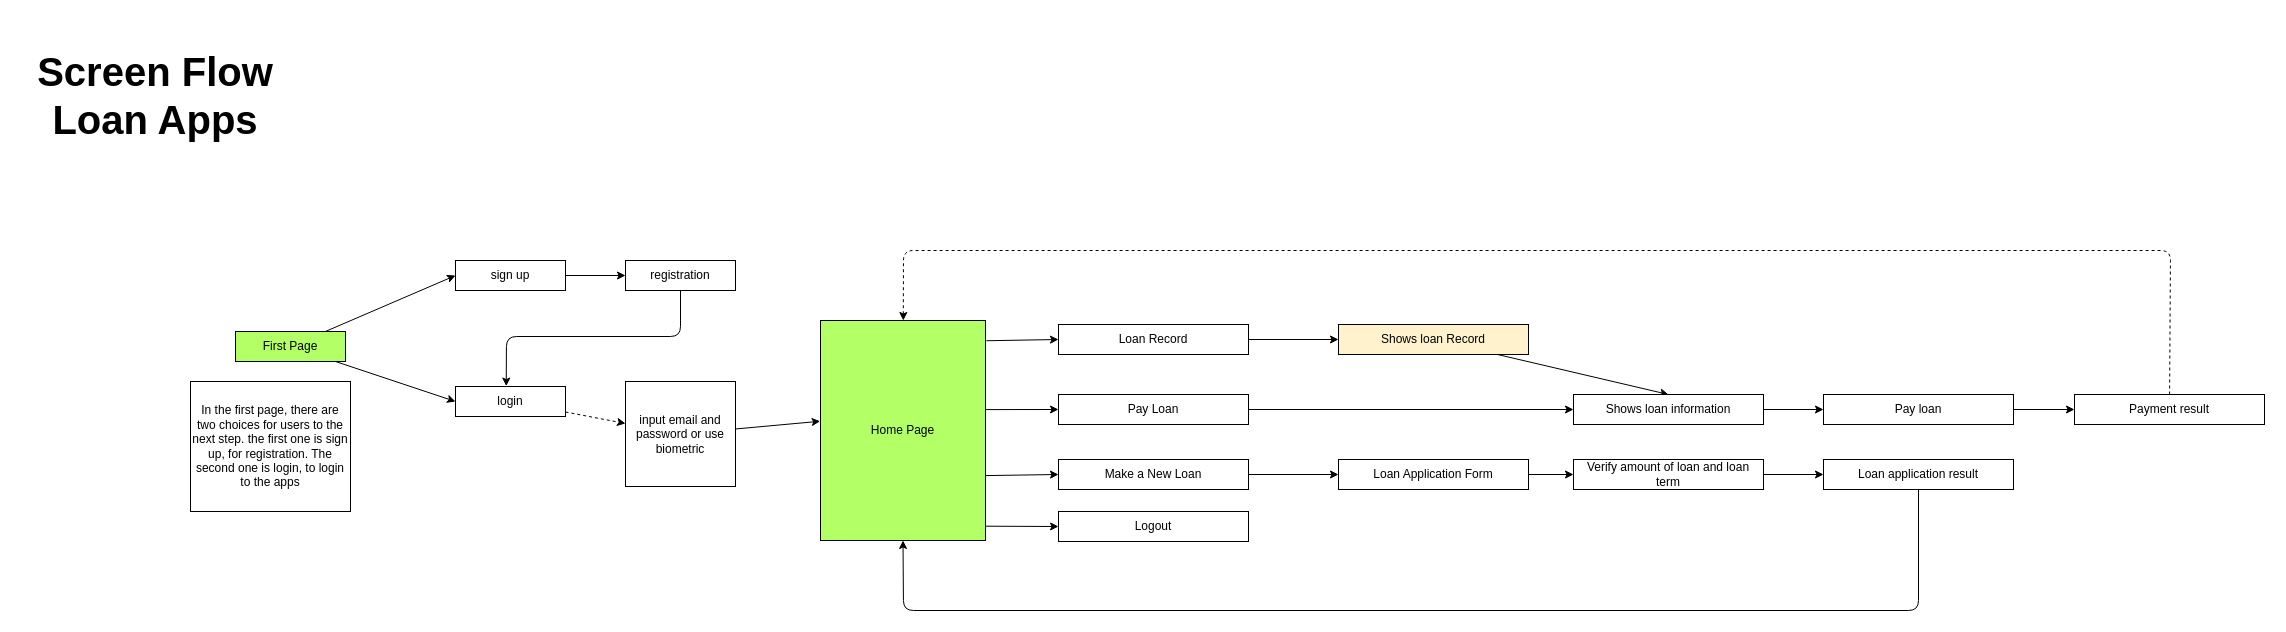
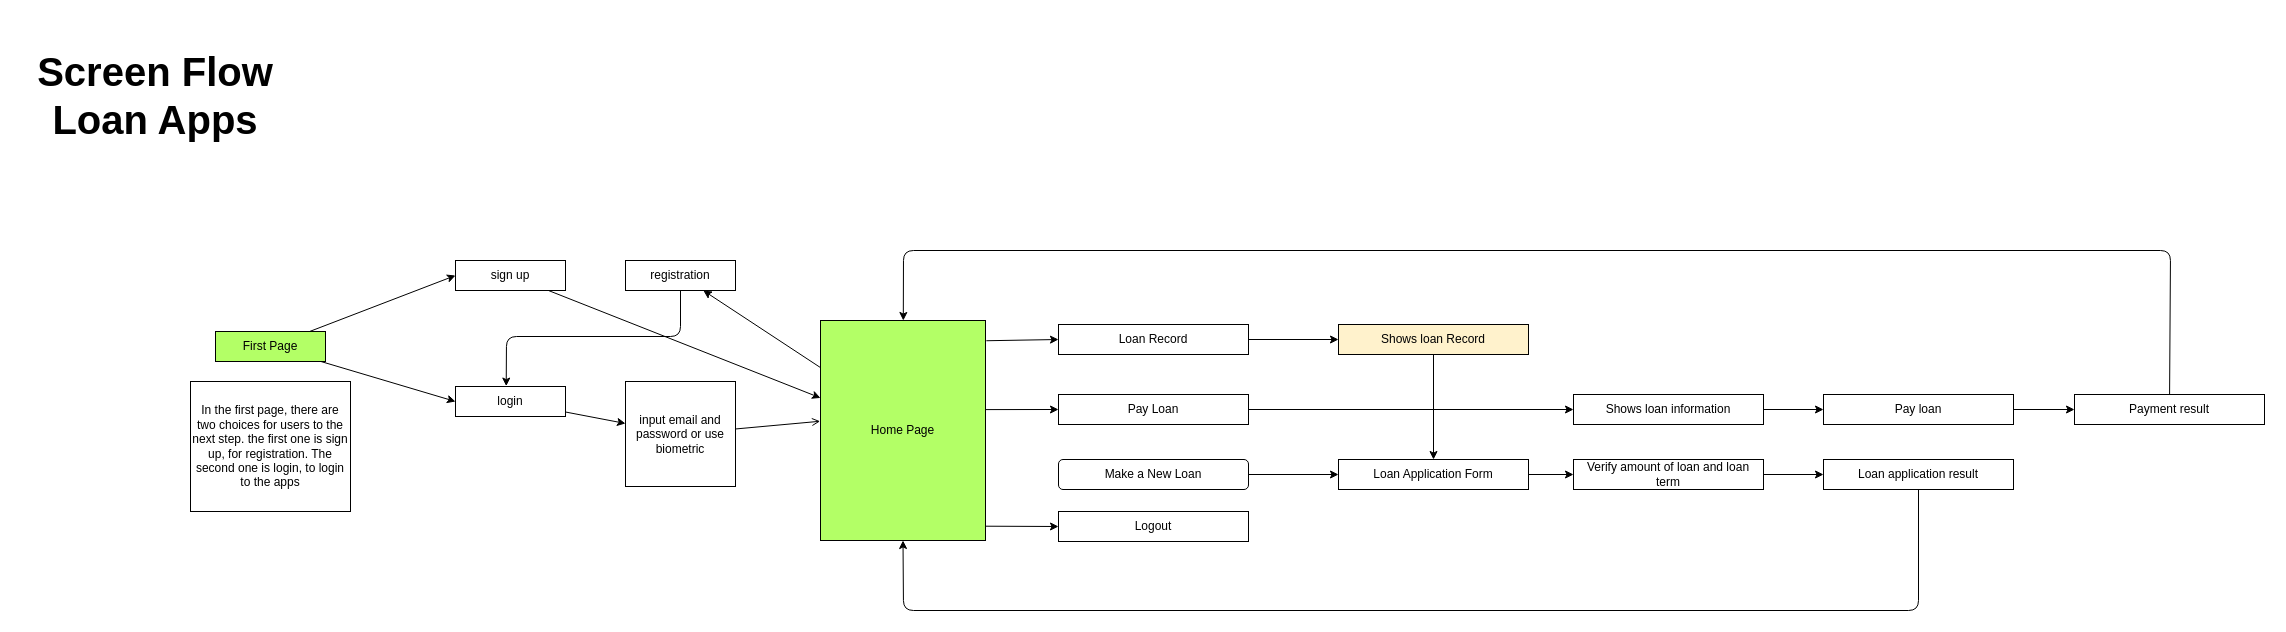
edge "Payment result" -> "Home Page": style dashed -> solid
edge "sign up" -> "registration": now "sign up" -> "Home Page"
node "First Page": moved (291, 347) -> (271, 347)
edge "Shows loan Record" -> "Shows loan information": now "Shows loan Record" -> "Loan Application Form"
edge "login" -> "input email and password or use biometric": style dashed -> solid
edge "input email and password or use biometric" -> "Home Page": arrowhead classic -> open
edge "Home Page" -> "Make a New Loan": now "Home Page" -> "registration"
node "Make a New Loan": shape rectangle -> rounded rectangle
